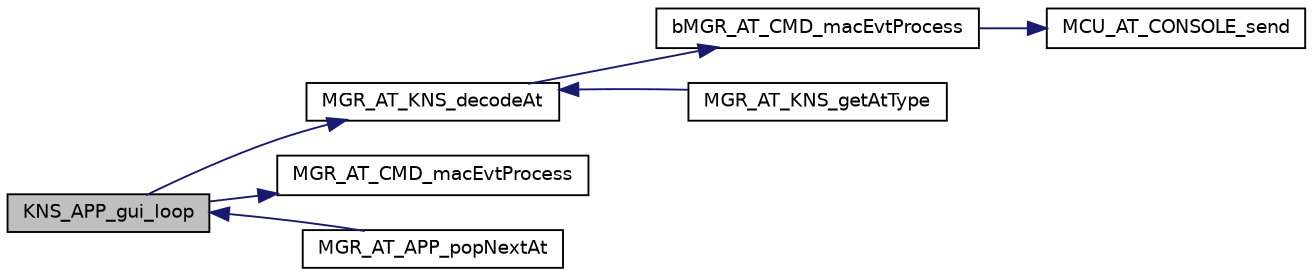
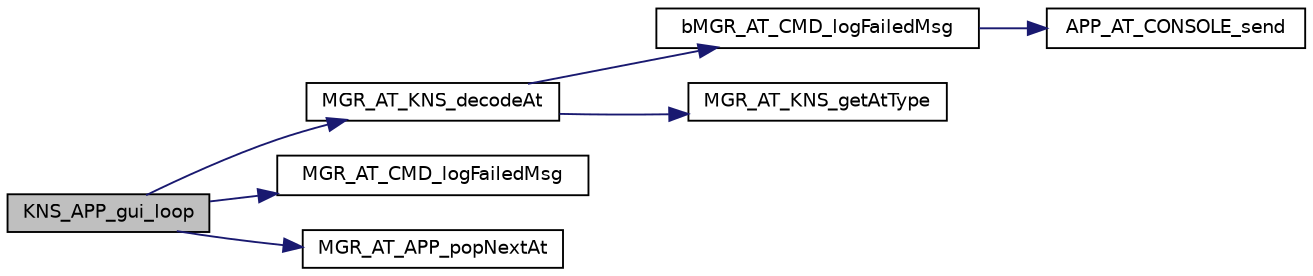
node "bMGR_AT_CMD_macEvtProcess": label "bMGR_AT_CMD_macEvtProcess" -> "bMGR_AT_CMD_logFailedMsg"
node "MCU_AT_CONSOLE_send": label "MCU_AT_CONSOLE_send" -> "APP_AT_CONSOLE_send"
edge "MGR_AT_KNS_getAtType" -> "MGR_AT_KNS_decodeAt": reversed
node "MGR_AT_CMD_macEvtProcess": label "MGR_AT_CMD_macEvtProcess" -> "MGR_AT_CMD_logFailedMsg"
edge "MGR_AT_APP_popNextAt" -> "KNS_APP_gui_loop": reversed
